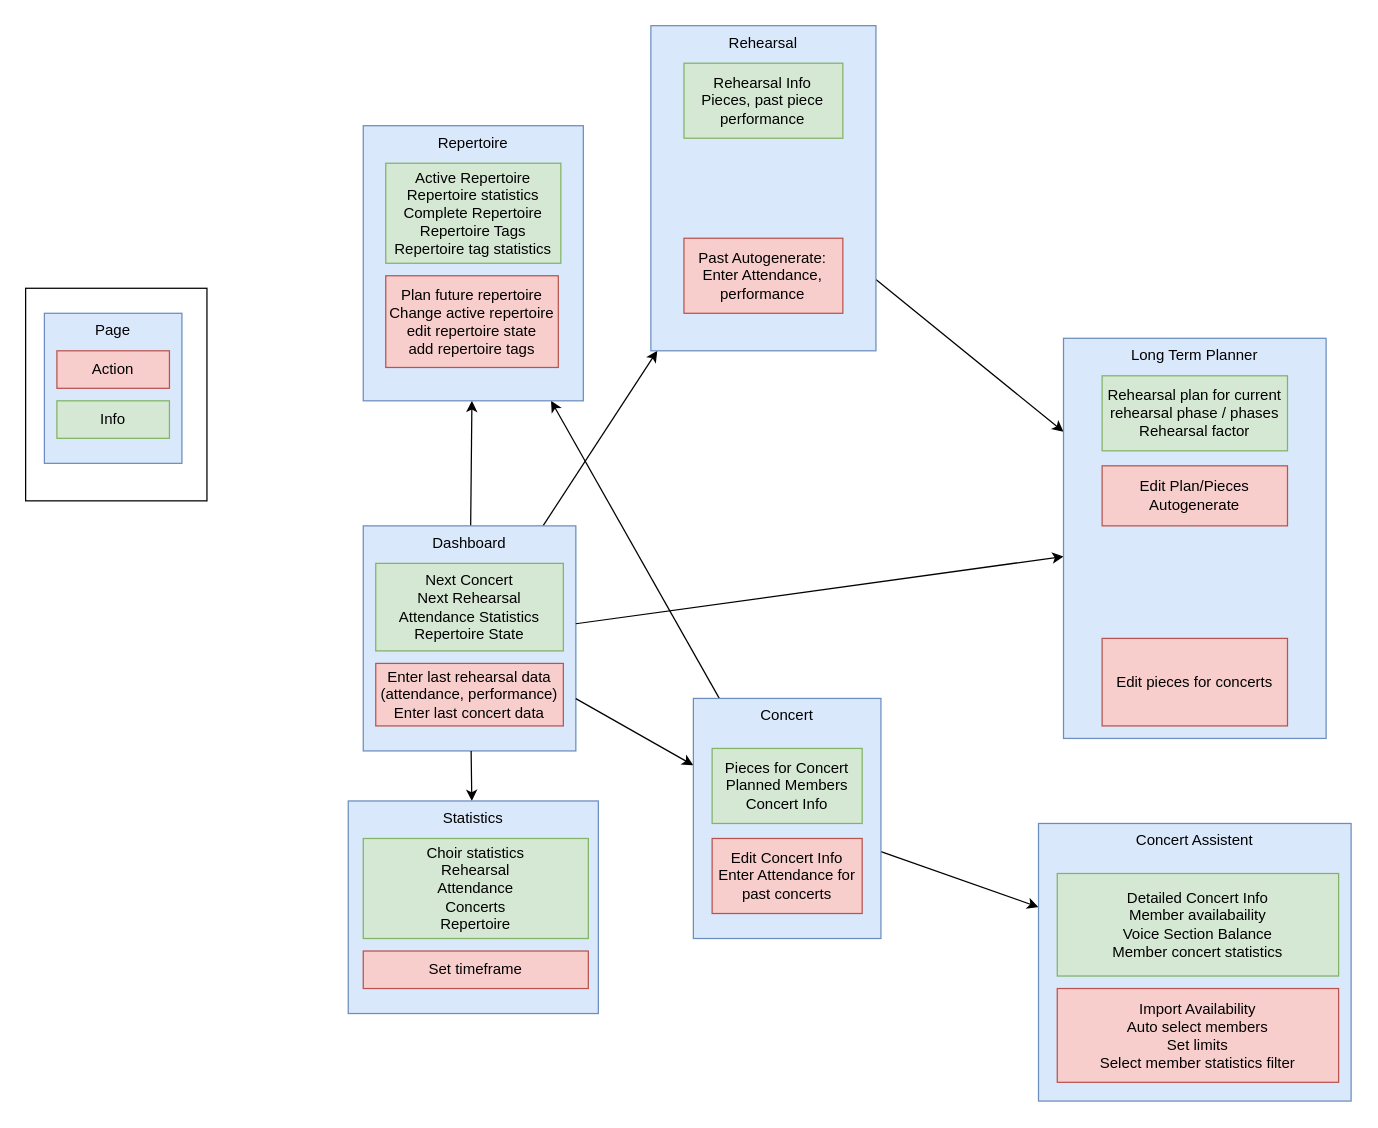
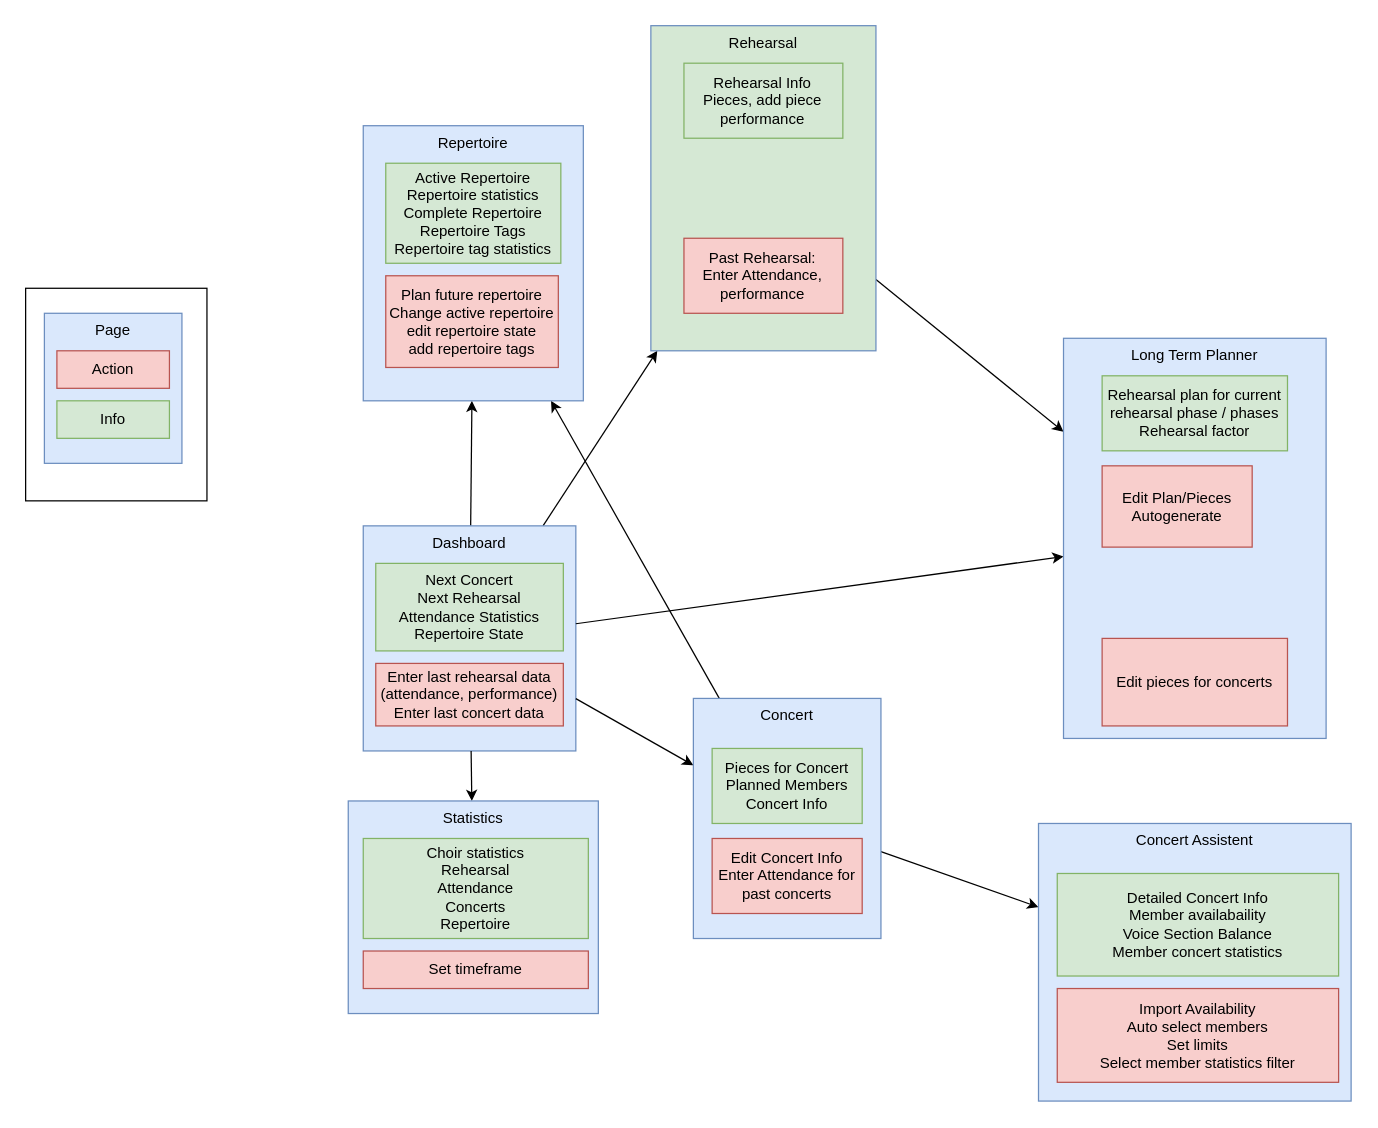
node "Rehearsal Info Pieces, past piece performance": label "Rehearsal Info Pieces, past piece performance" -> "Rehearsal Info Pieces, add piece performance"
node "Rehearsal": fillcolor #dae8fc -> #d5e8d4
node "Past Autogenerate: Enter Attendance, performance": label "Past Autogenerate: Enter Attendance, performance" -> "Past Rehearsal: Enter Attendance, performance"
node "Edit Plan/Pieces Autogenerate": size 185x60 -> 150x81
